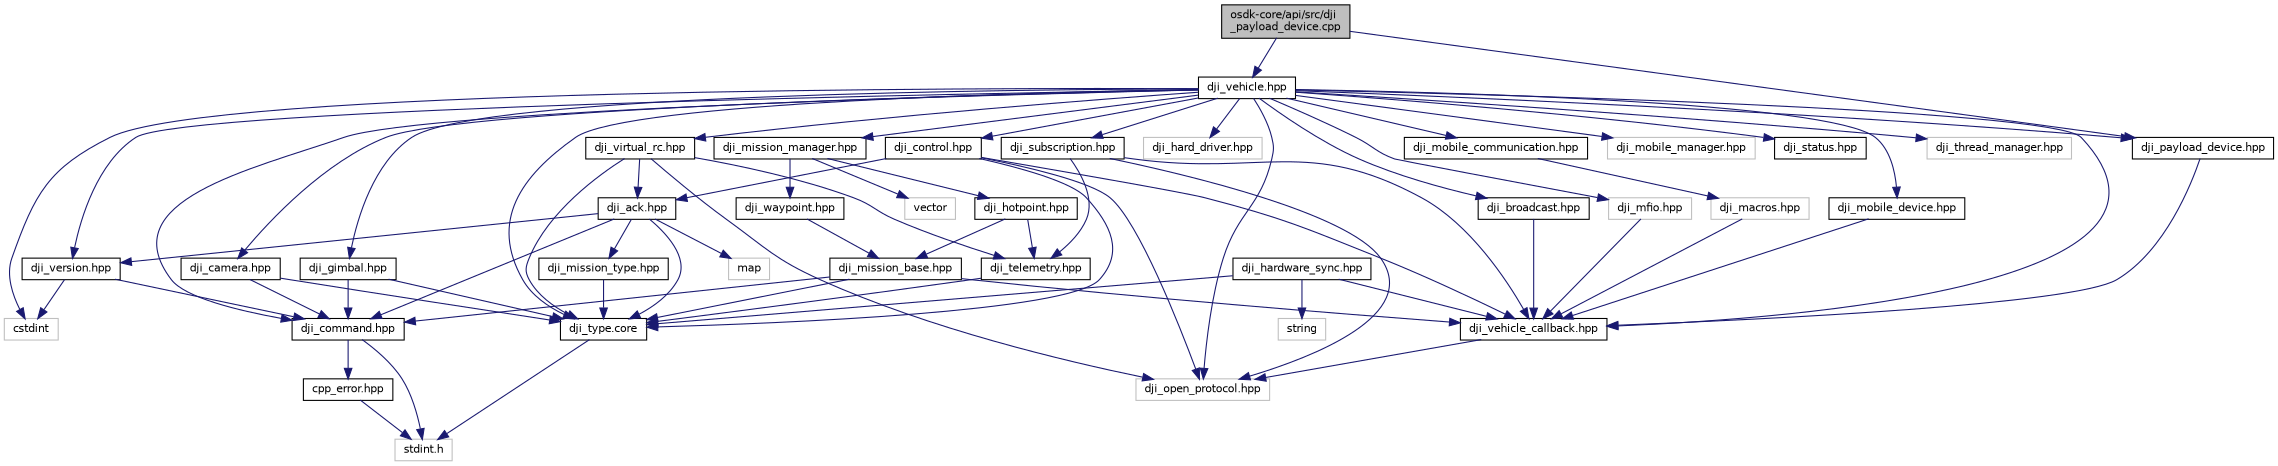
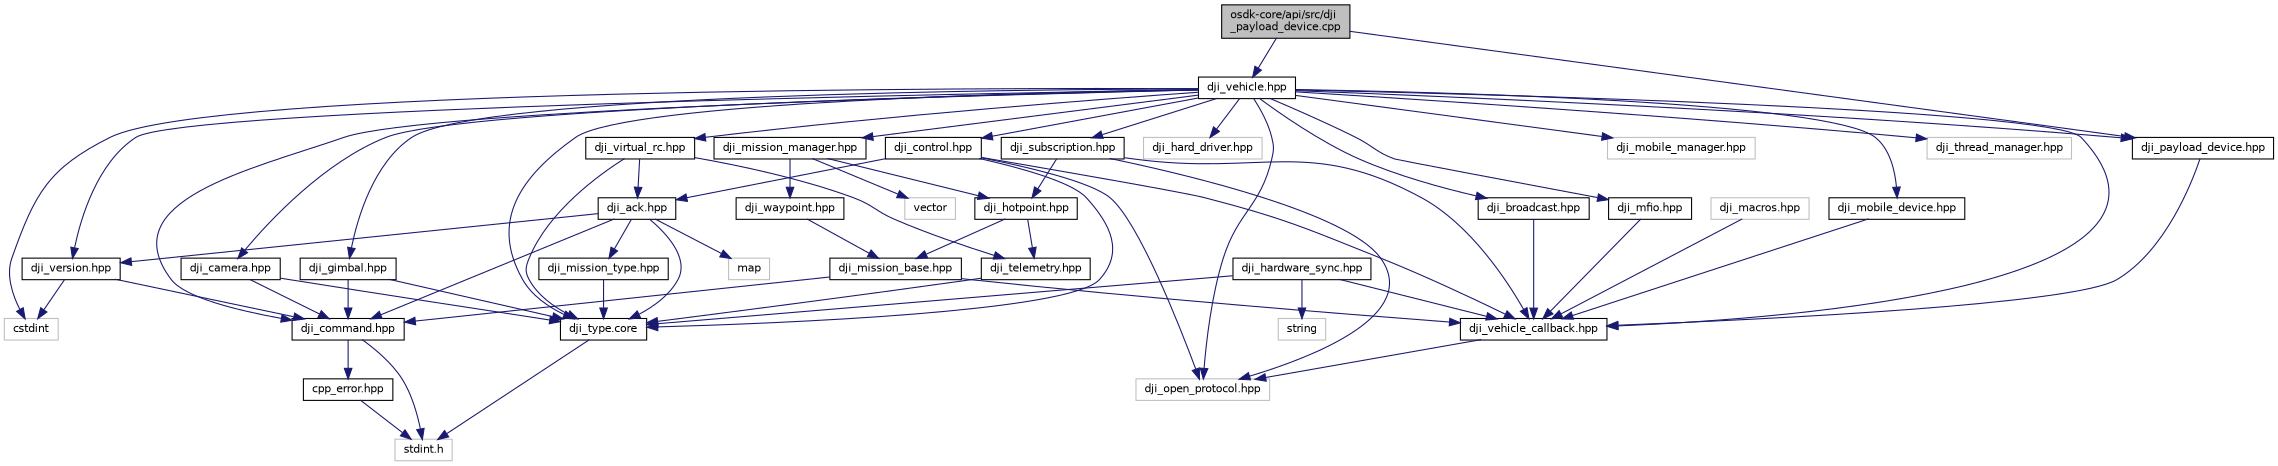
node "dji_mobile_communication.hpp": removed
node "dji_status.hpp": removed
node "dji_mfio.hpp": color grey75 -> black
edge "dji_subscription.hpp" -> "dji_telemetry.hpp": now "dji_subscription.hpp" -> "dji_hotpoint.hpp"
edge "dji_virtual_rc.hpp" -> "dji_open_protocol.hpp": removed
edge "dji_mission_base.hpp" -> "dji_type.core": removed
